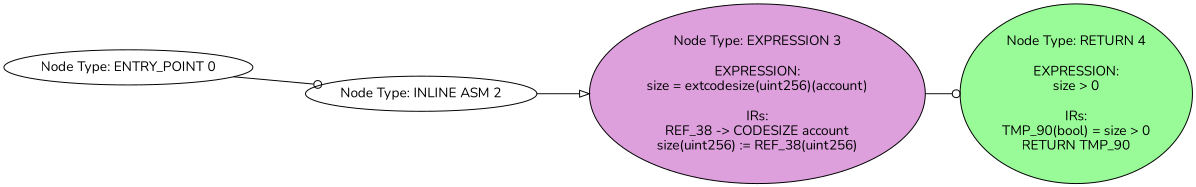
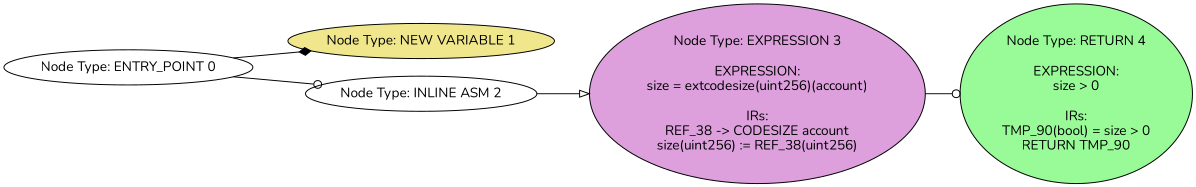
node "Node Type: NEW VARIABLE 1": added
